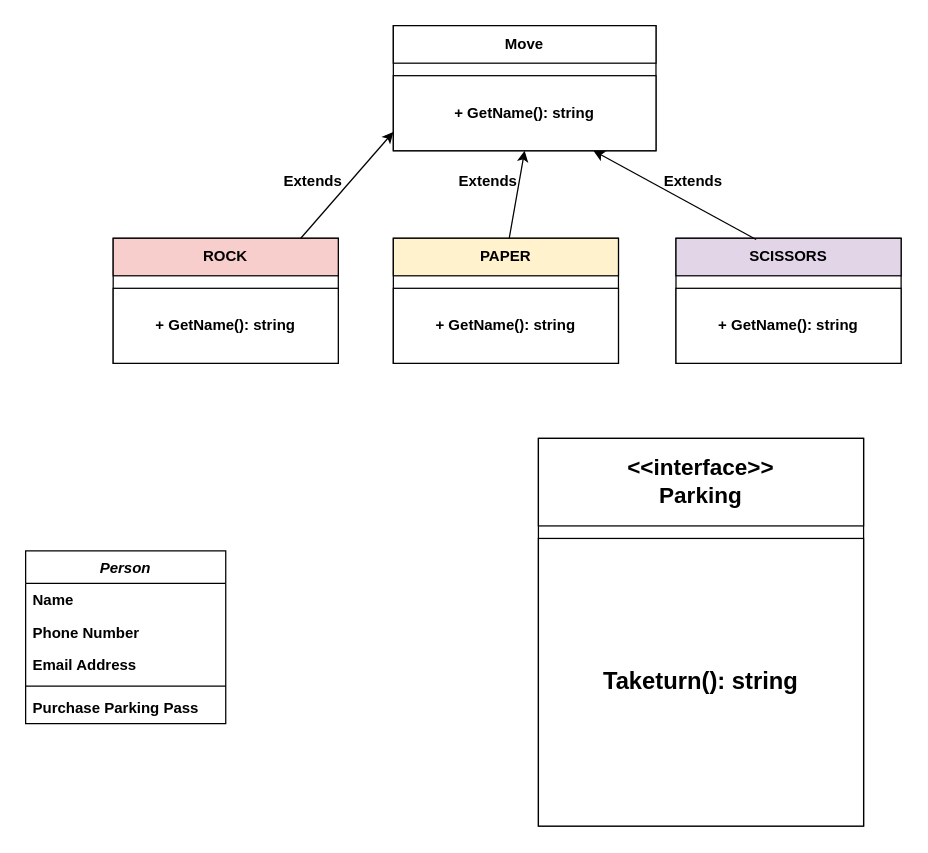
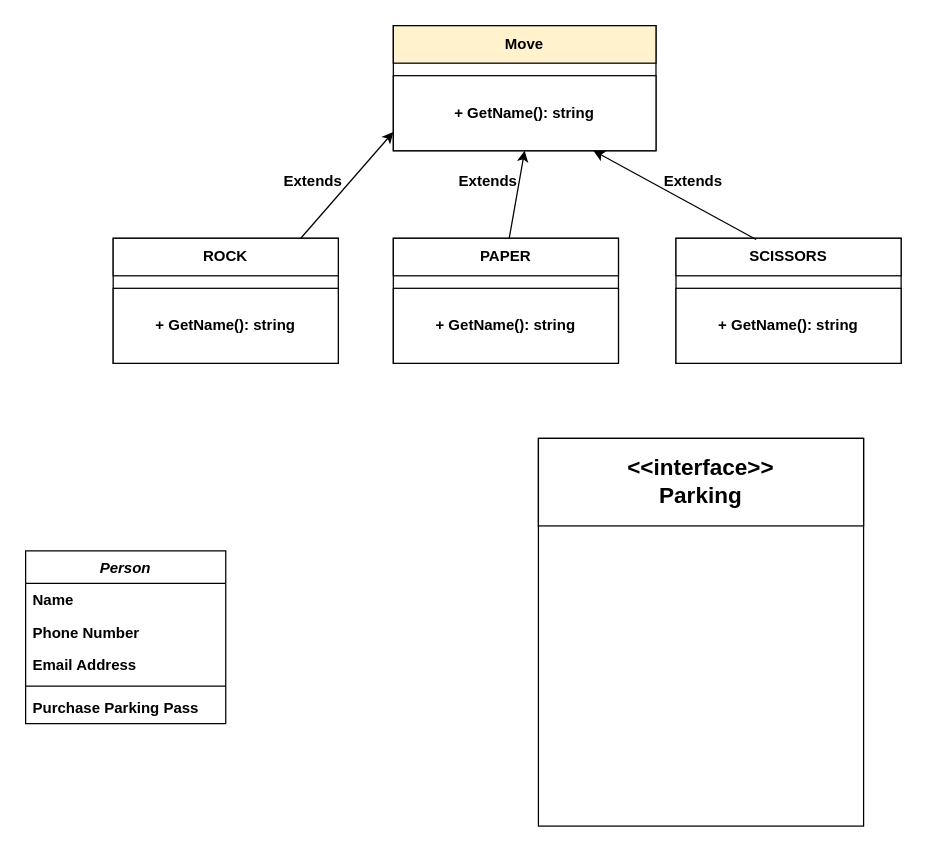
node "Move": fillcolor #ffffff -> #fff2cc
node "ROCK": fillcolor #f8cecc -> #ffffff
node "PAPER": fillcolor #fff2cc -> #ffffff
node "SCISSORS": fillcolor #e1d5e7 -> #ffffff
node "Taketurn(): string": removed
